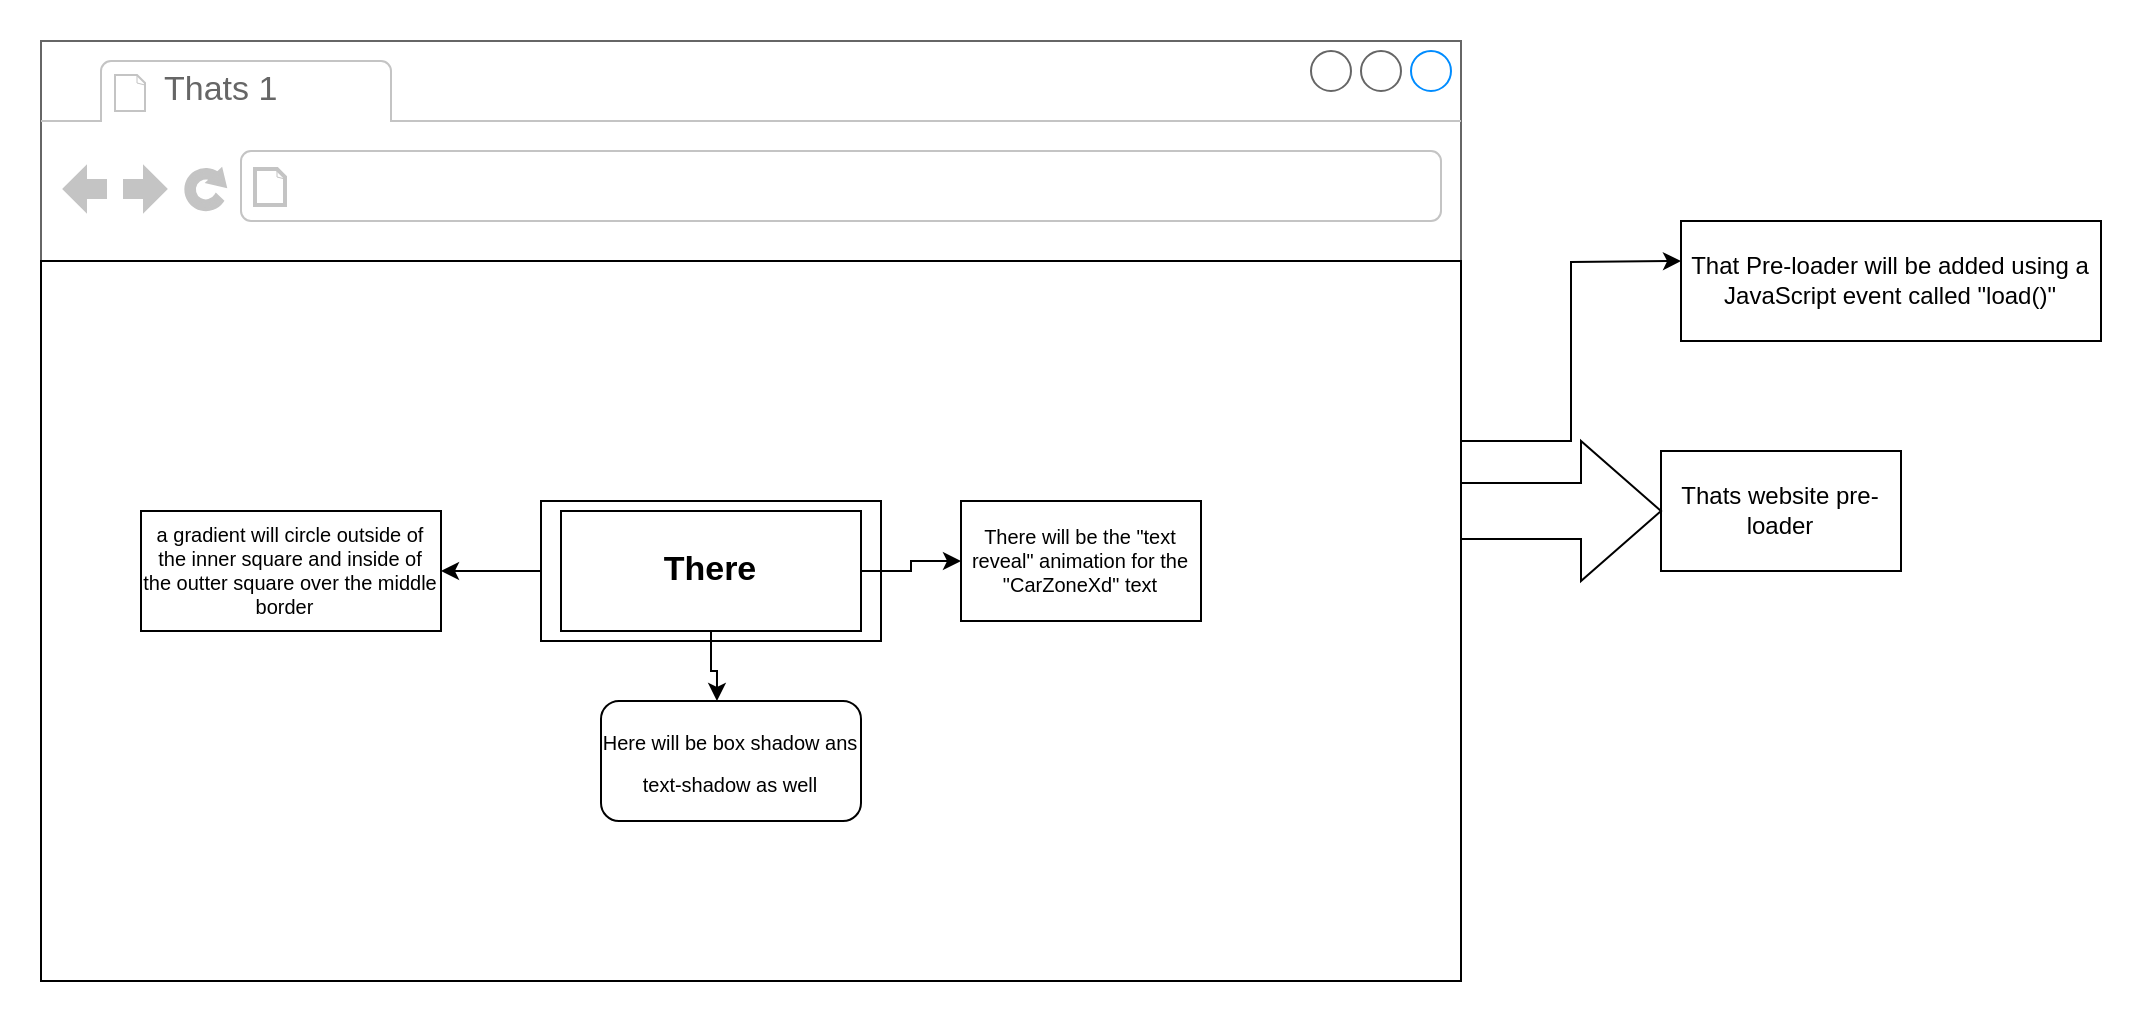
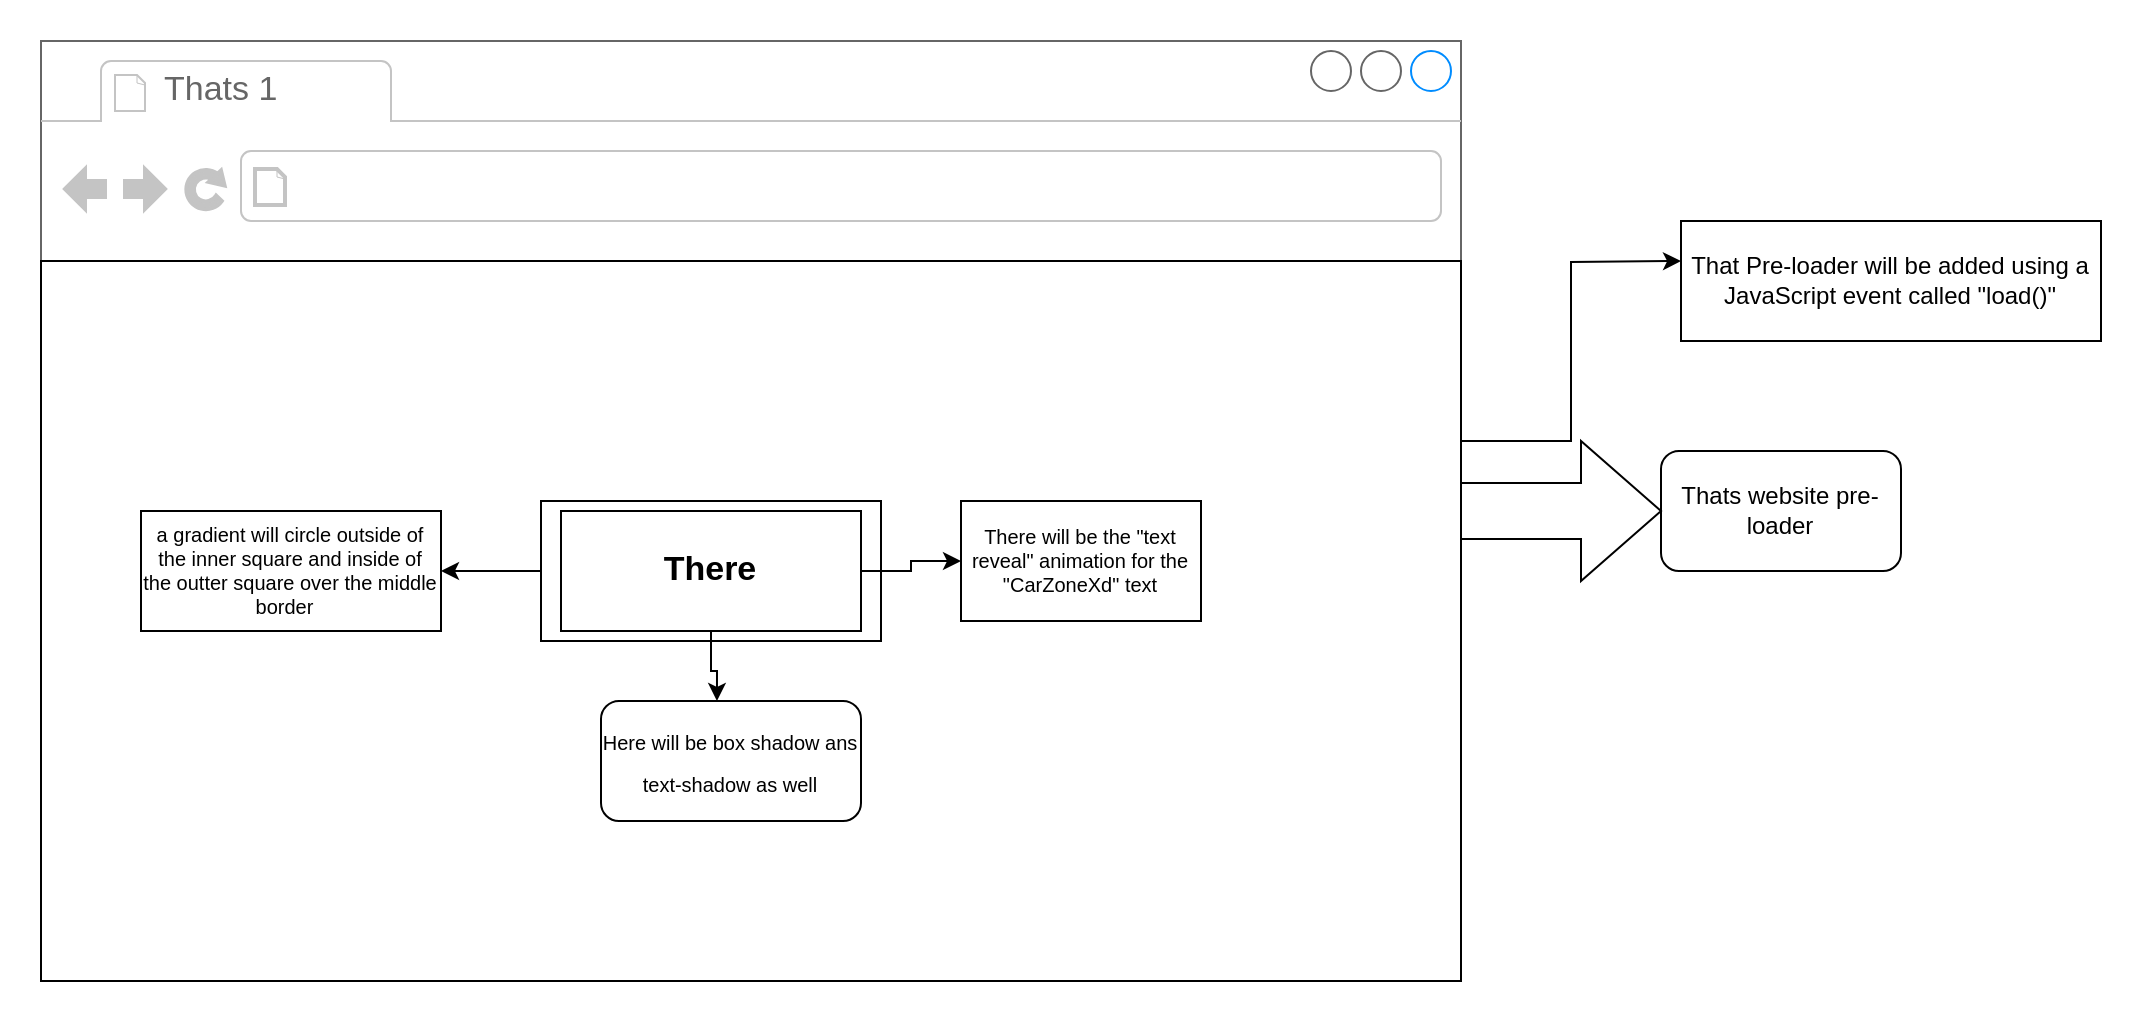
node "Thats website pre-loader": shape rectangle -> rounded rectangle
